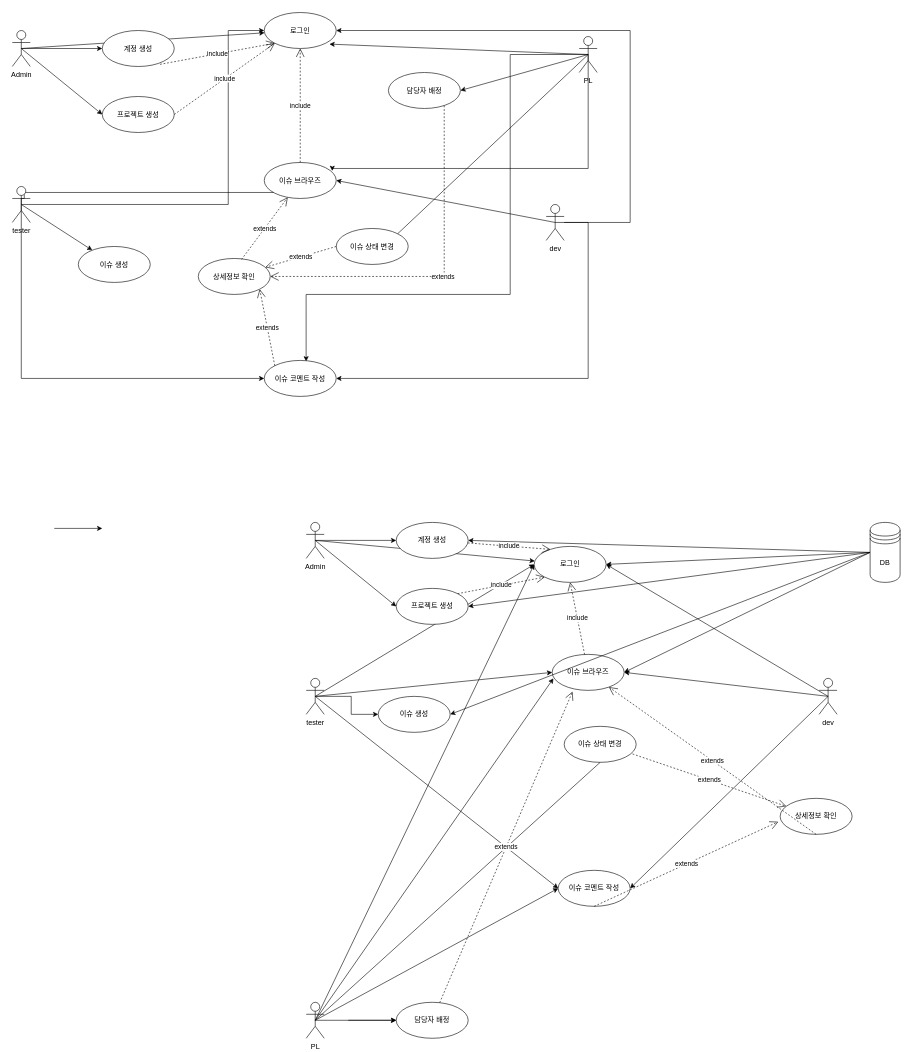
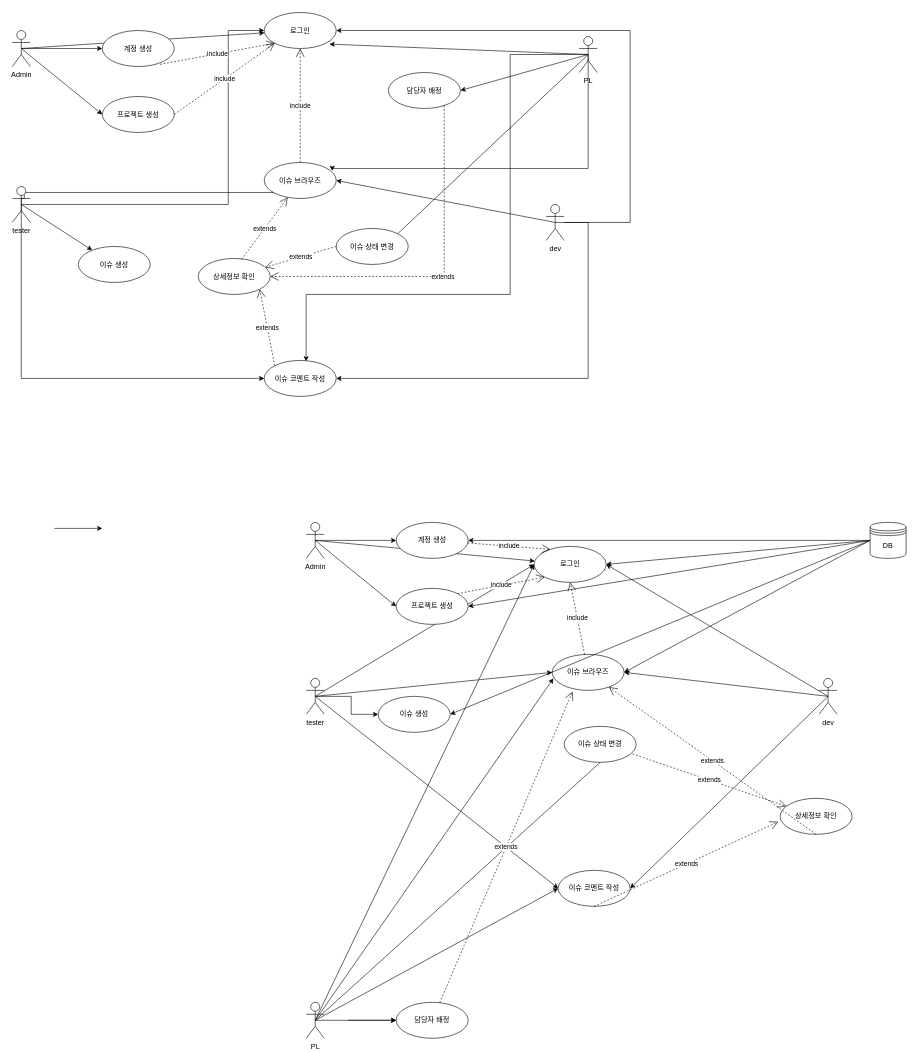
node "DB": size 30x60 -> 36x36
